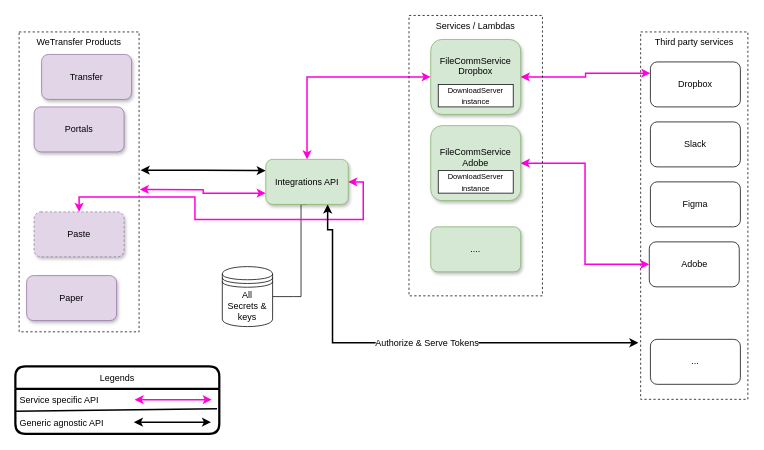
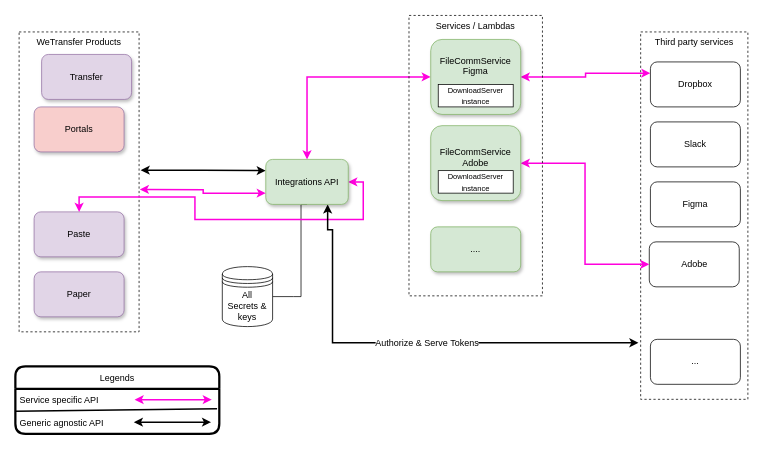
node "FileCommService Dropbox": label "FileCommService Dropbox" -> "FileCommService Figma"
node "Portals": fillcolor #e1d5e7 -> #f8cecc
node "Paste": style dashed -> solid
node "Paper": moved (72, 298) -> (79, 294)
